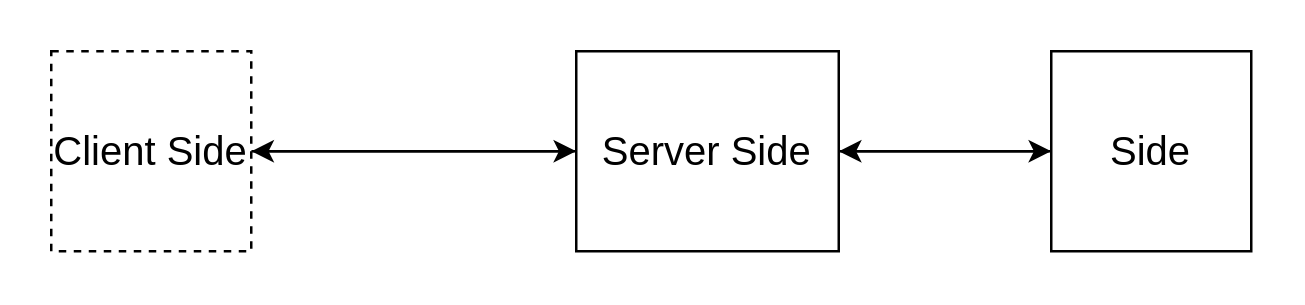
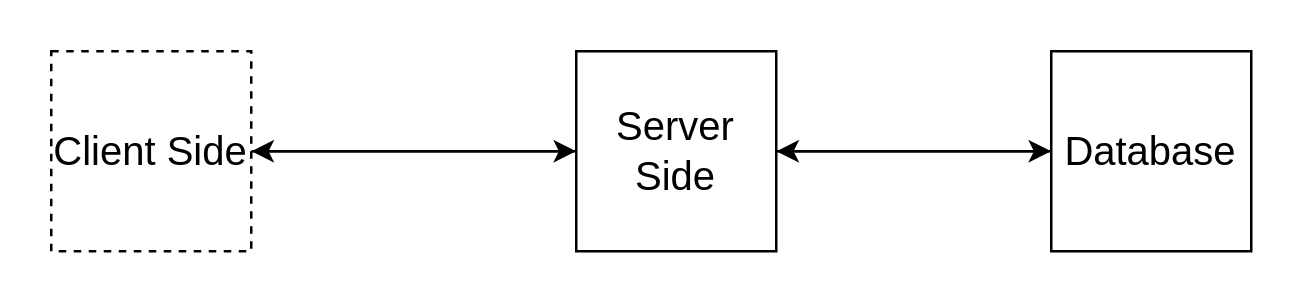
node "Server Side": size 263x200 -> 200x200
node "Side": label "Side" -> "Database"
